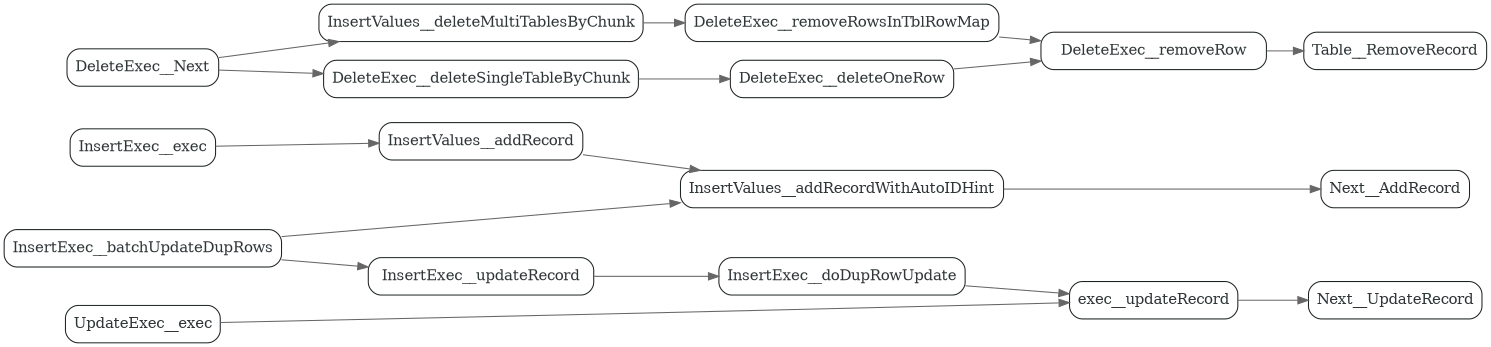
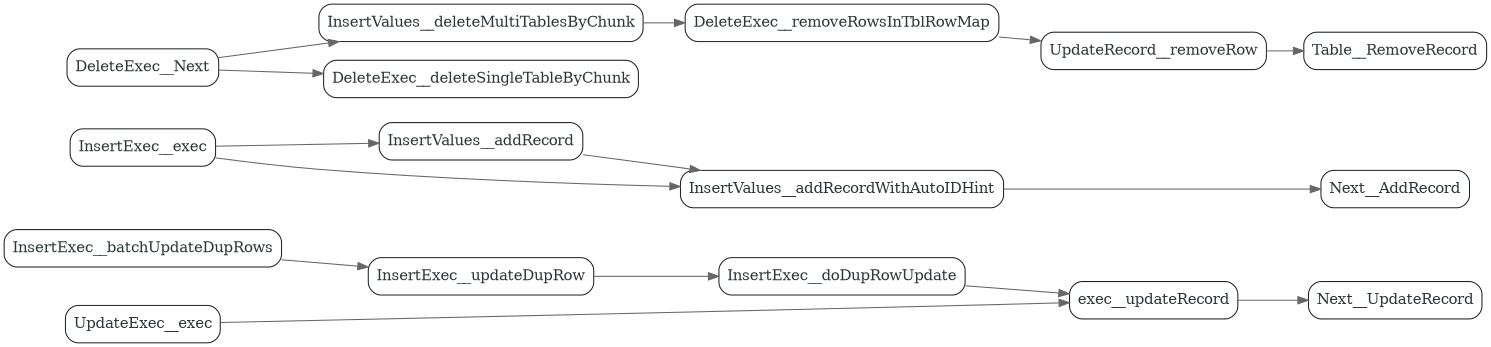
node "DeleteExec__removeRow": label "DeleteExec__removeRow" -> "UpdateRecord__removeRow"
node "DeleteExec__deleteOneRow": removed
edge "InsertExec__batchUpdateDupRows" -> "InsertValues__addRecordWithAutoIDHint": now "InsertExec__exec" -> "InsertValues__addRecordWithAutoIDHint"
node "InsertExec__updateRecord": label "InsertExec__updateRecord" -> "InsertExec__updateDupRow"
